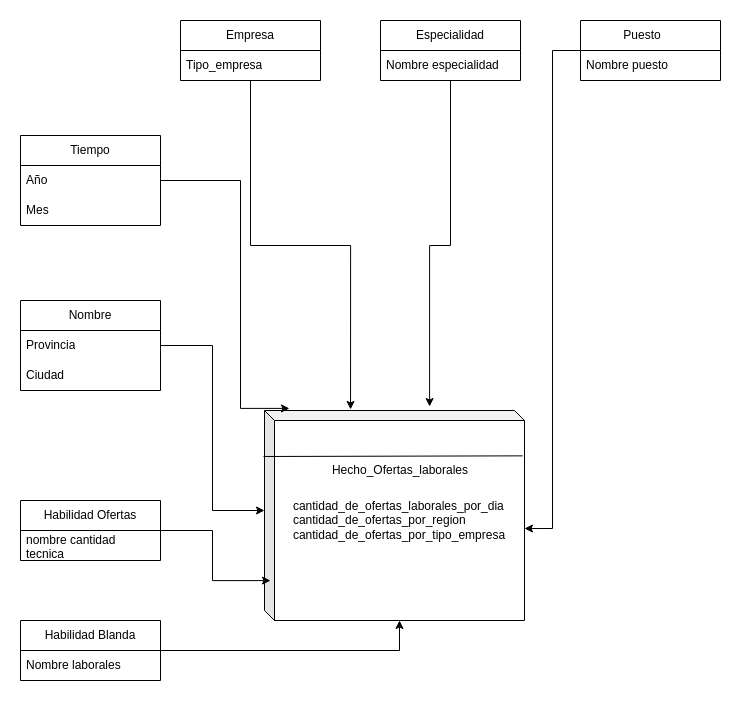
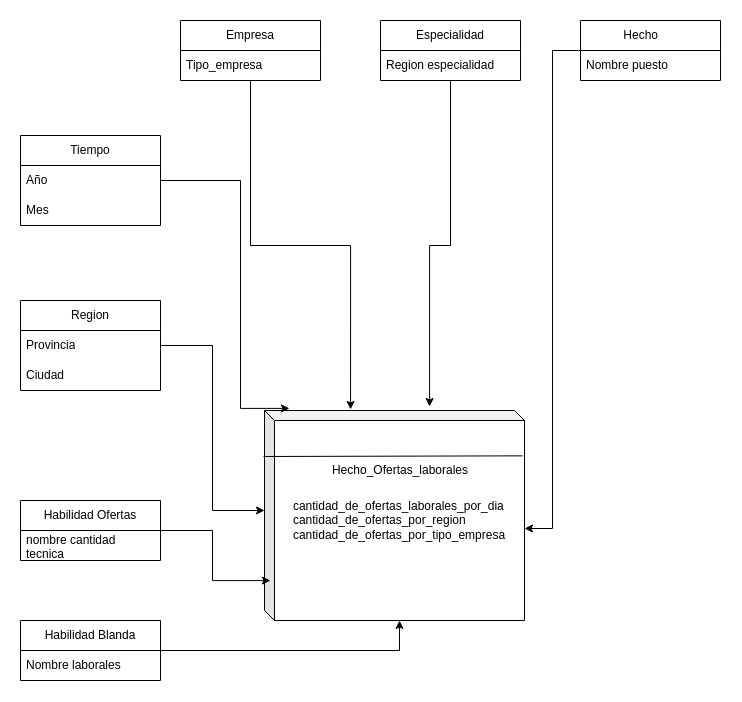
node "Puesto": label "Puesto" -> "Hecho"
node "Nombre especialidad": label "Nombre especialidad" -> "Region especialidad"
node "Nombre": label "Nombre" -> "Region"
